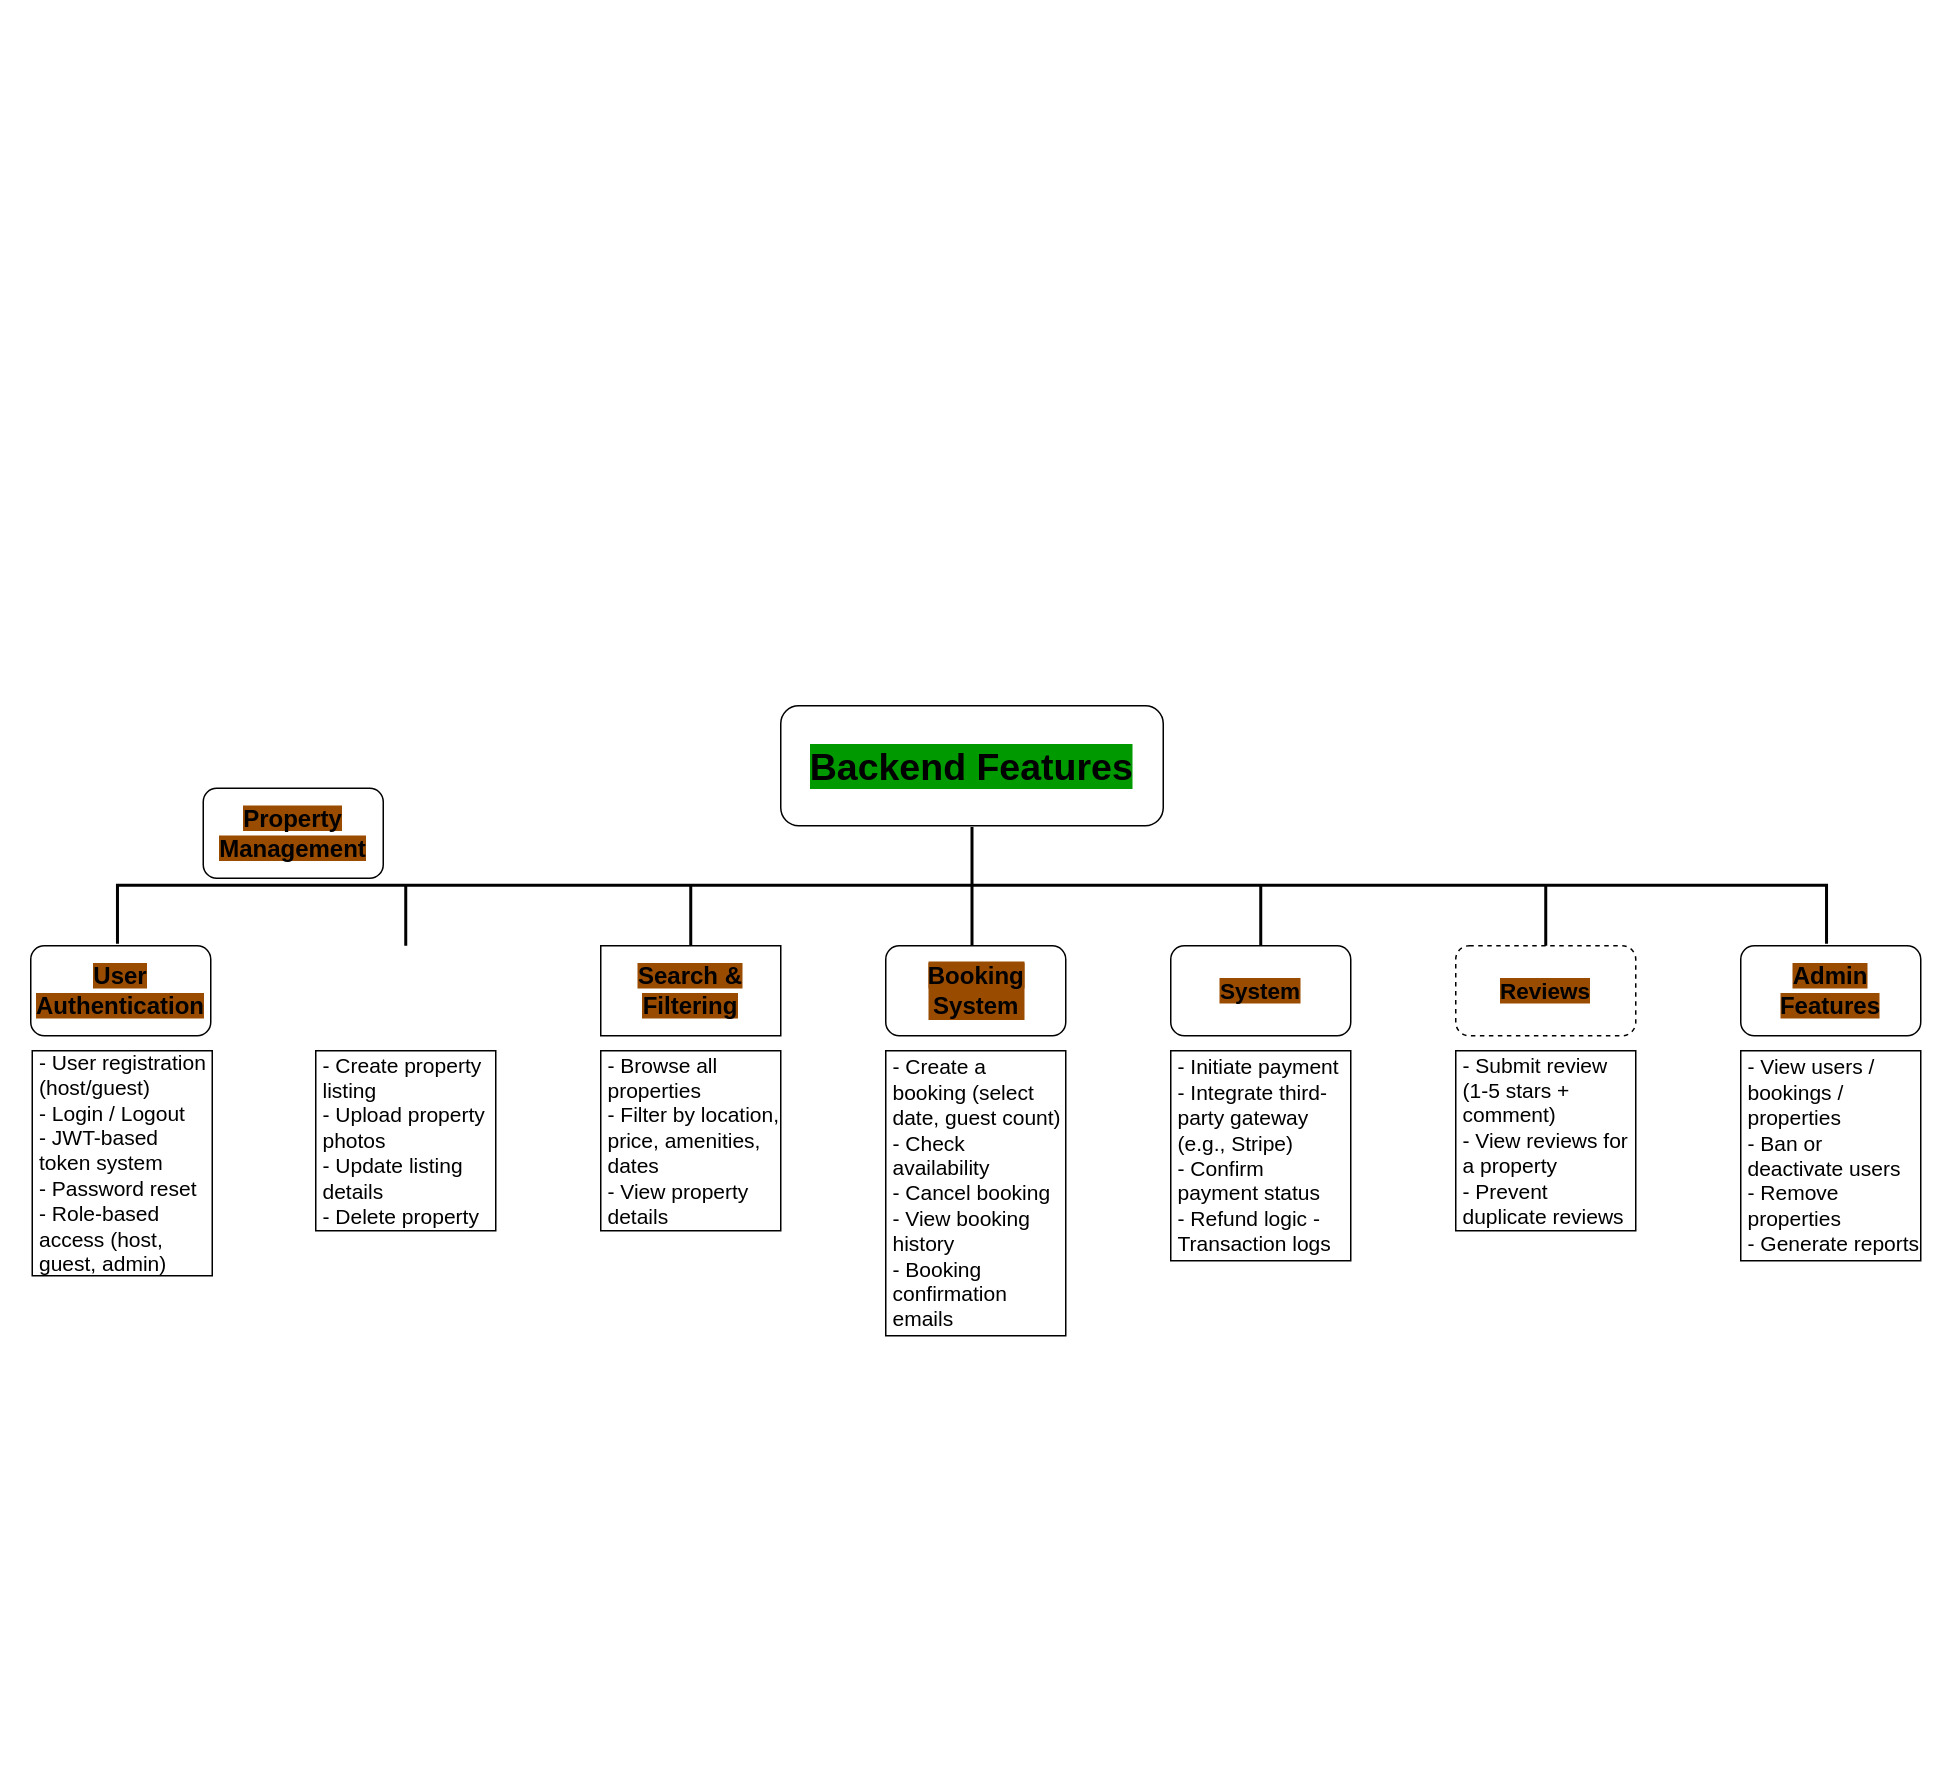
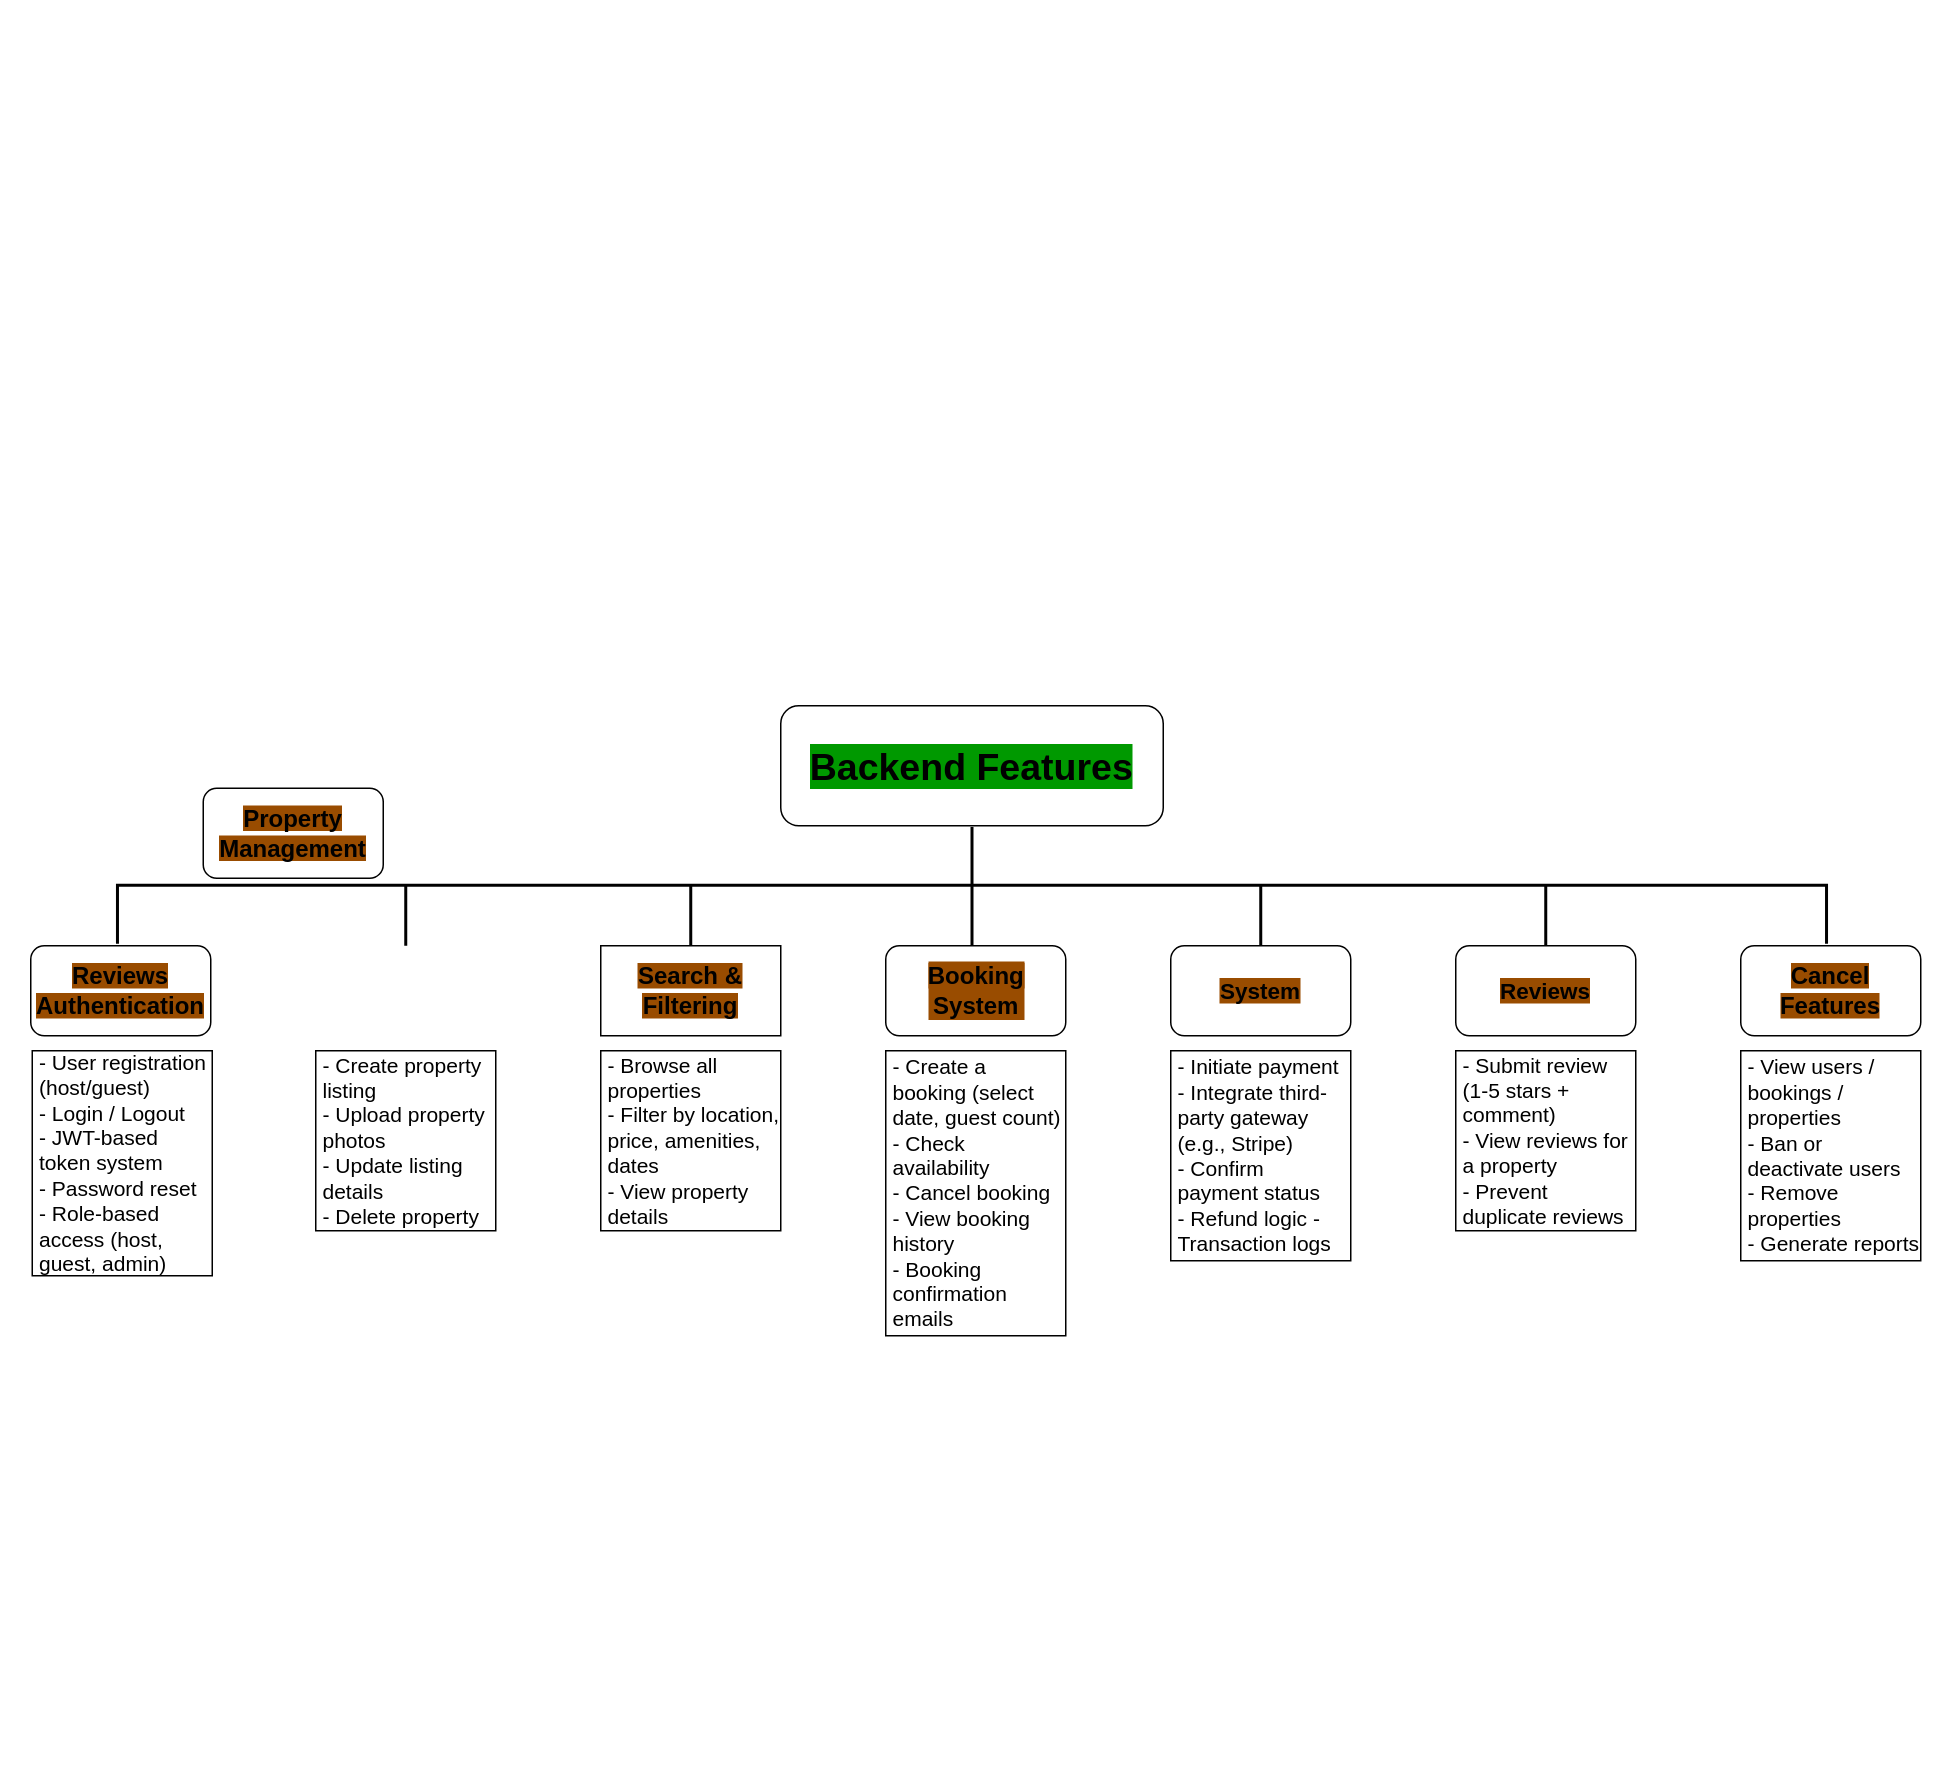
node "User Authentication": label "User Authentication" -> "Reviews Authentication"
node "Reviews": style dashed -> solid
node "Admin Features": label "Admin Features" -> "Cancel Features"
